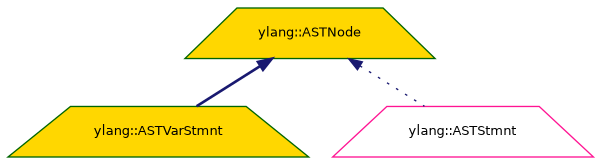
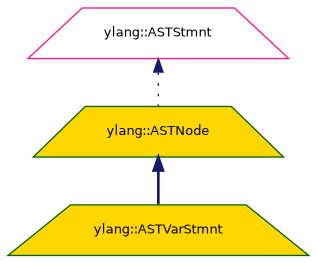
edge "ylang::ASTStmnt" -> "ylang::ASTNode": reversed
